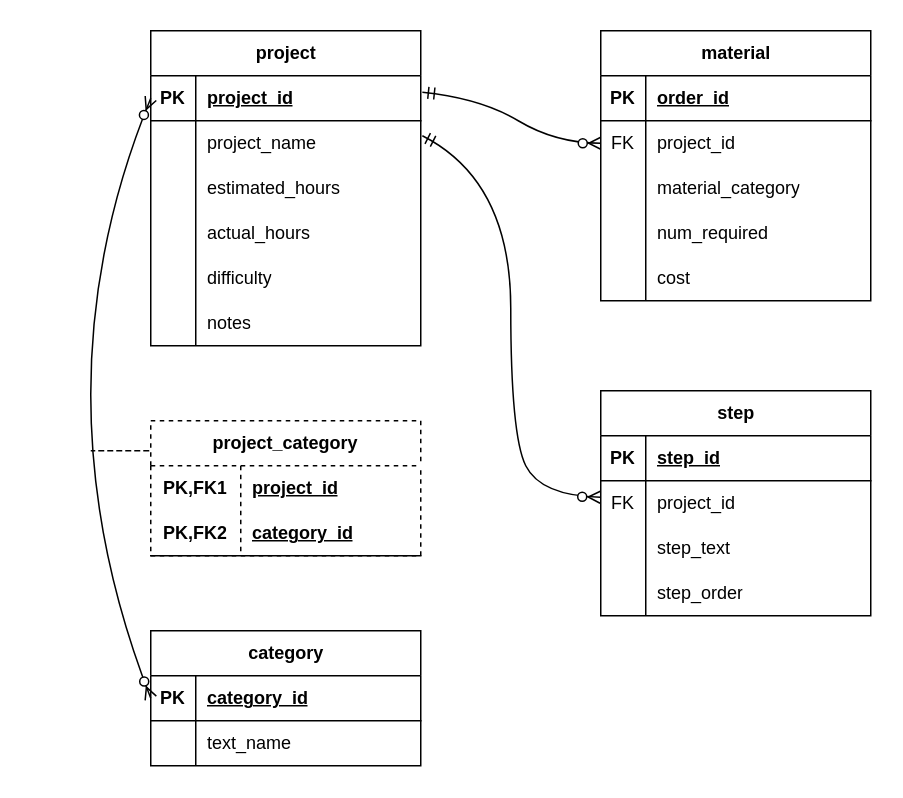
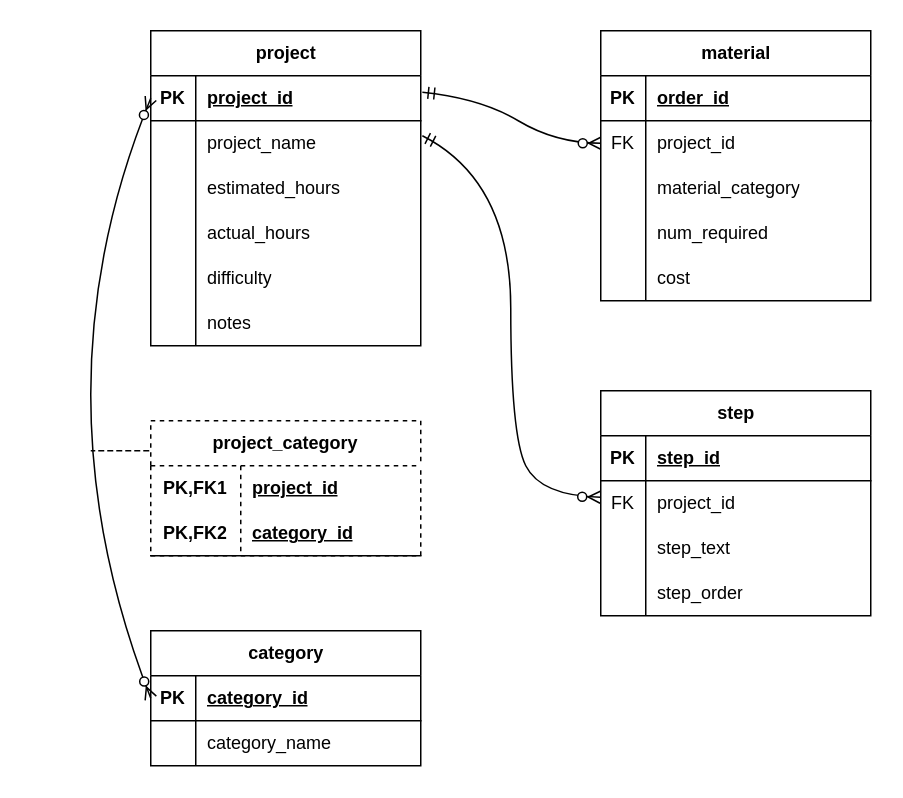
node "text_name": label "text_name" -> "category_name"
